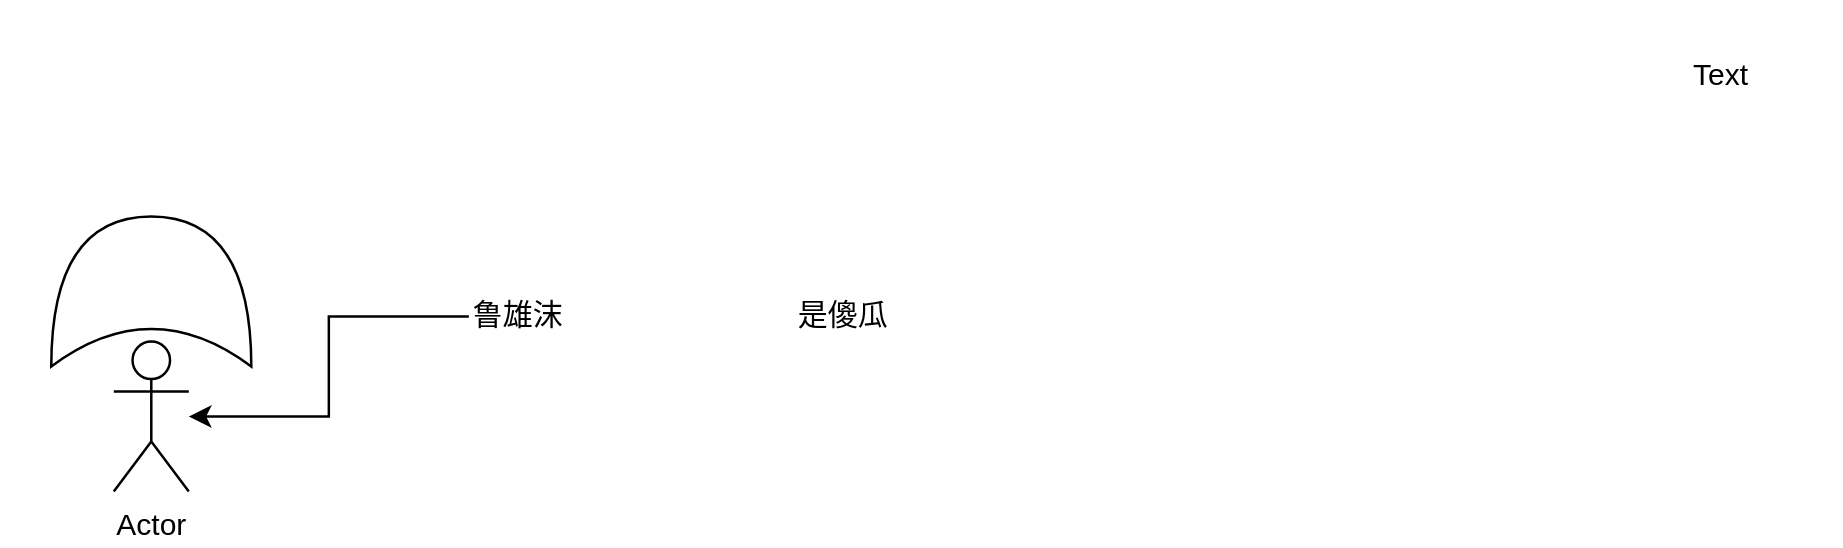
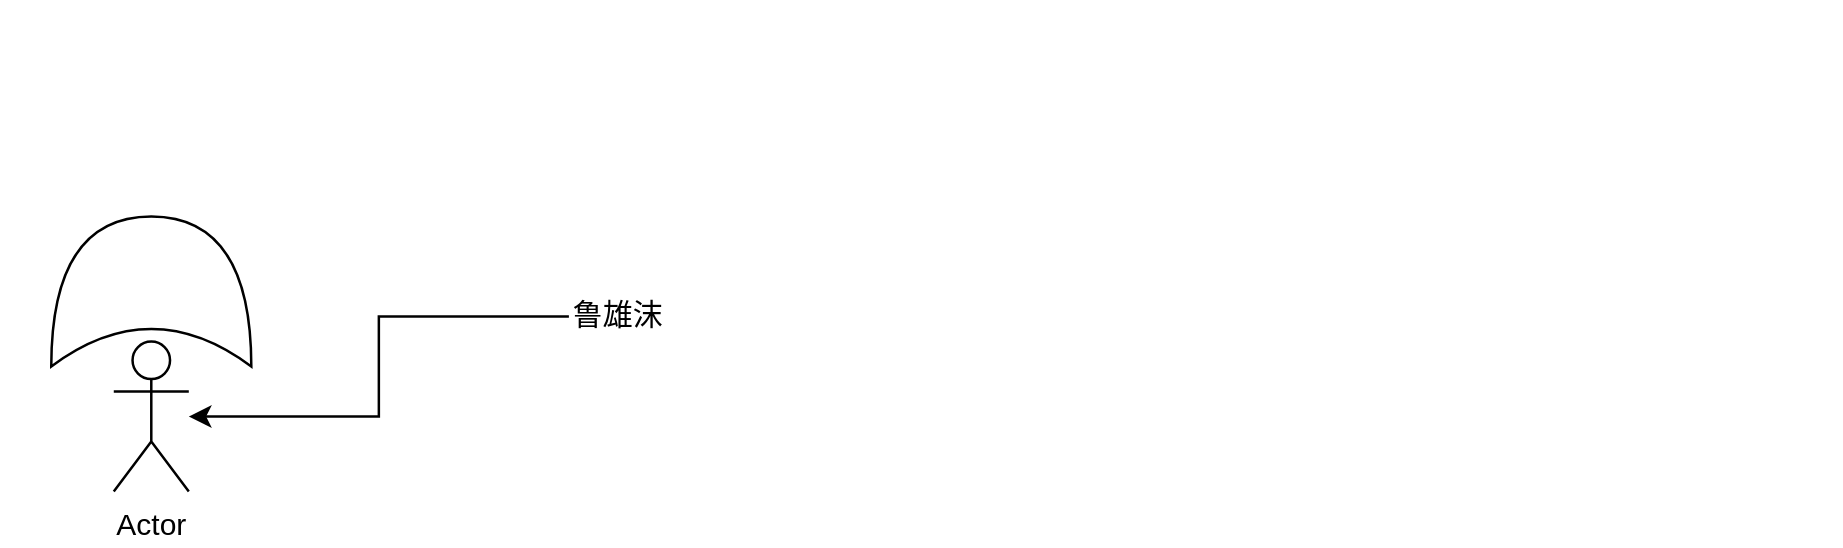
node "Text": removed
node "鲁雄沫": moved (531, 316) -> (631, 316)
node "是傻瓜": removed
